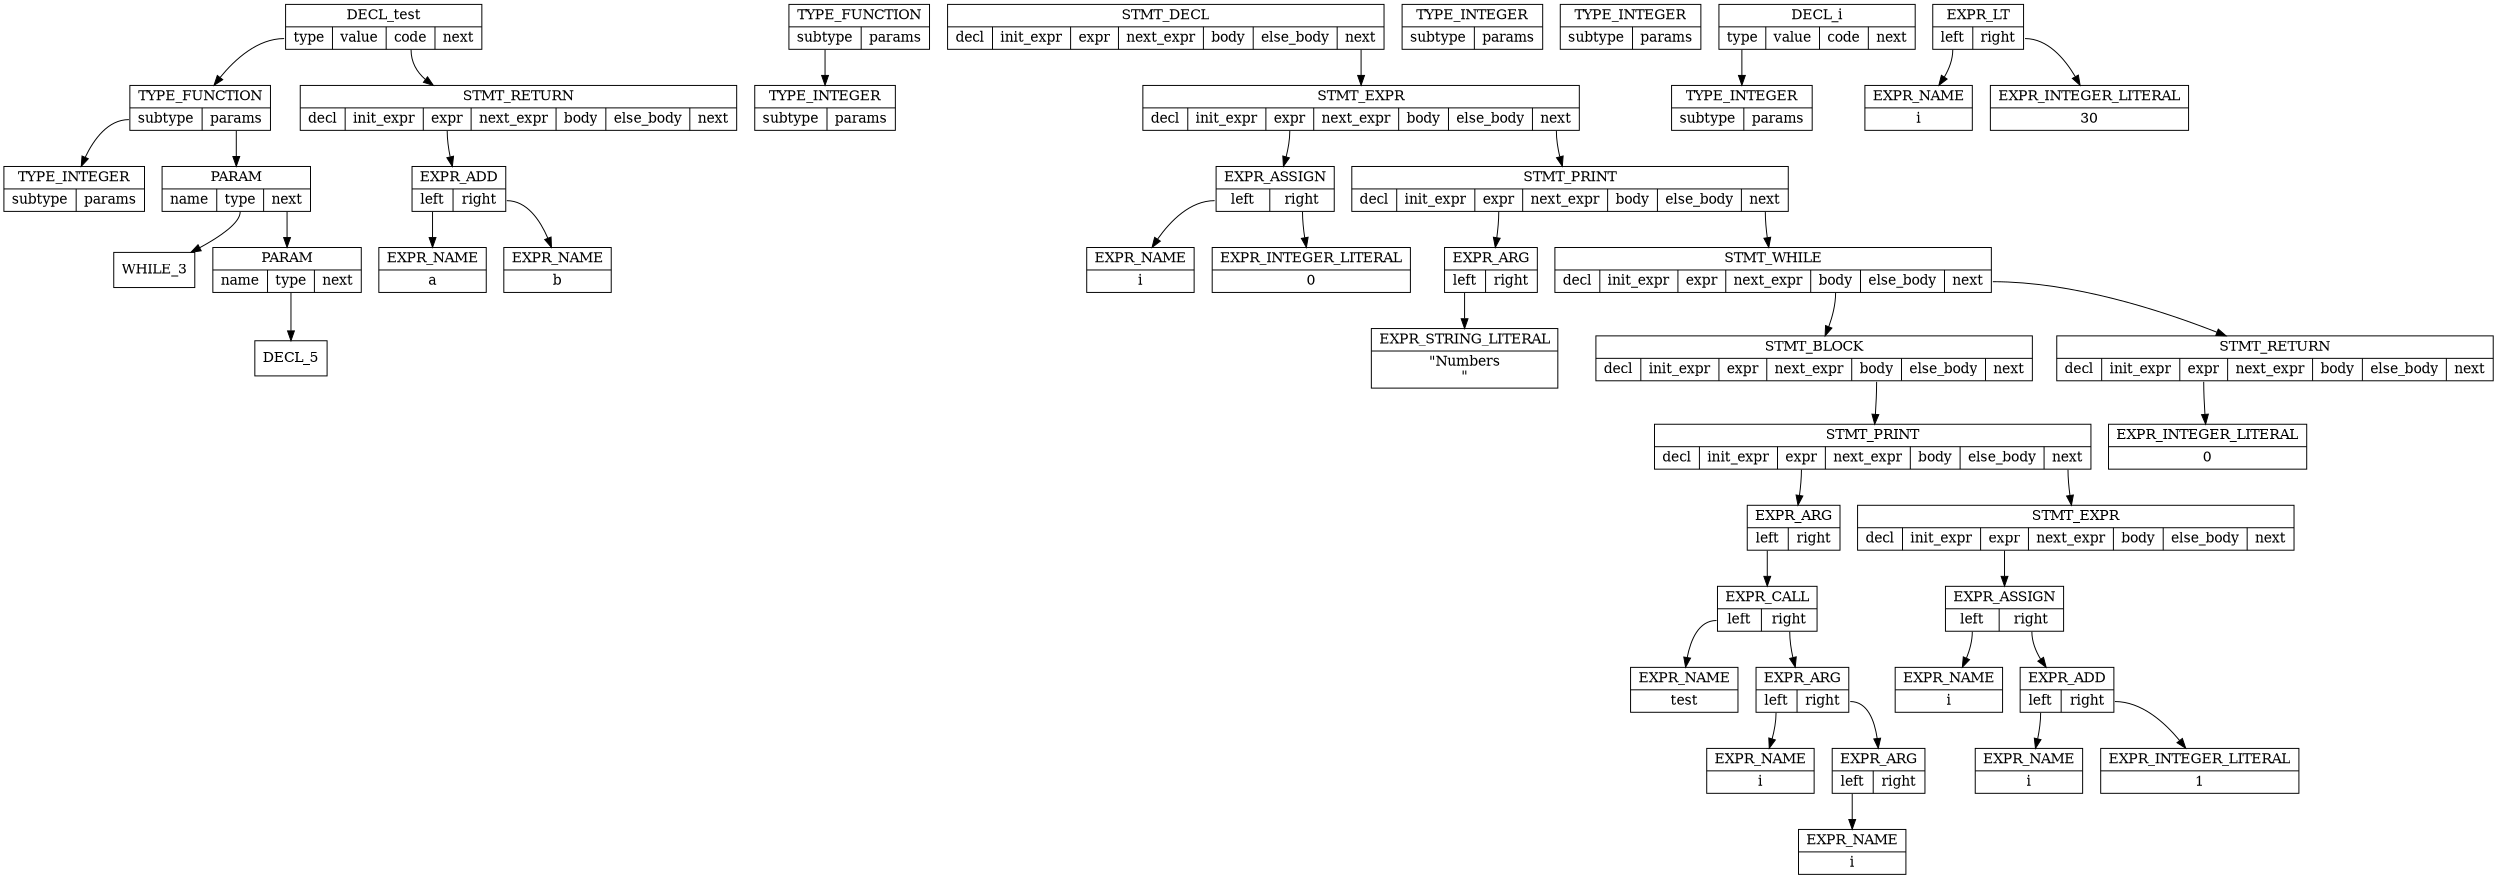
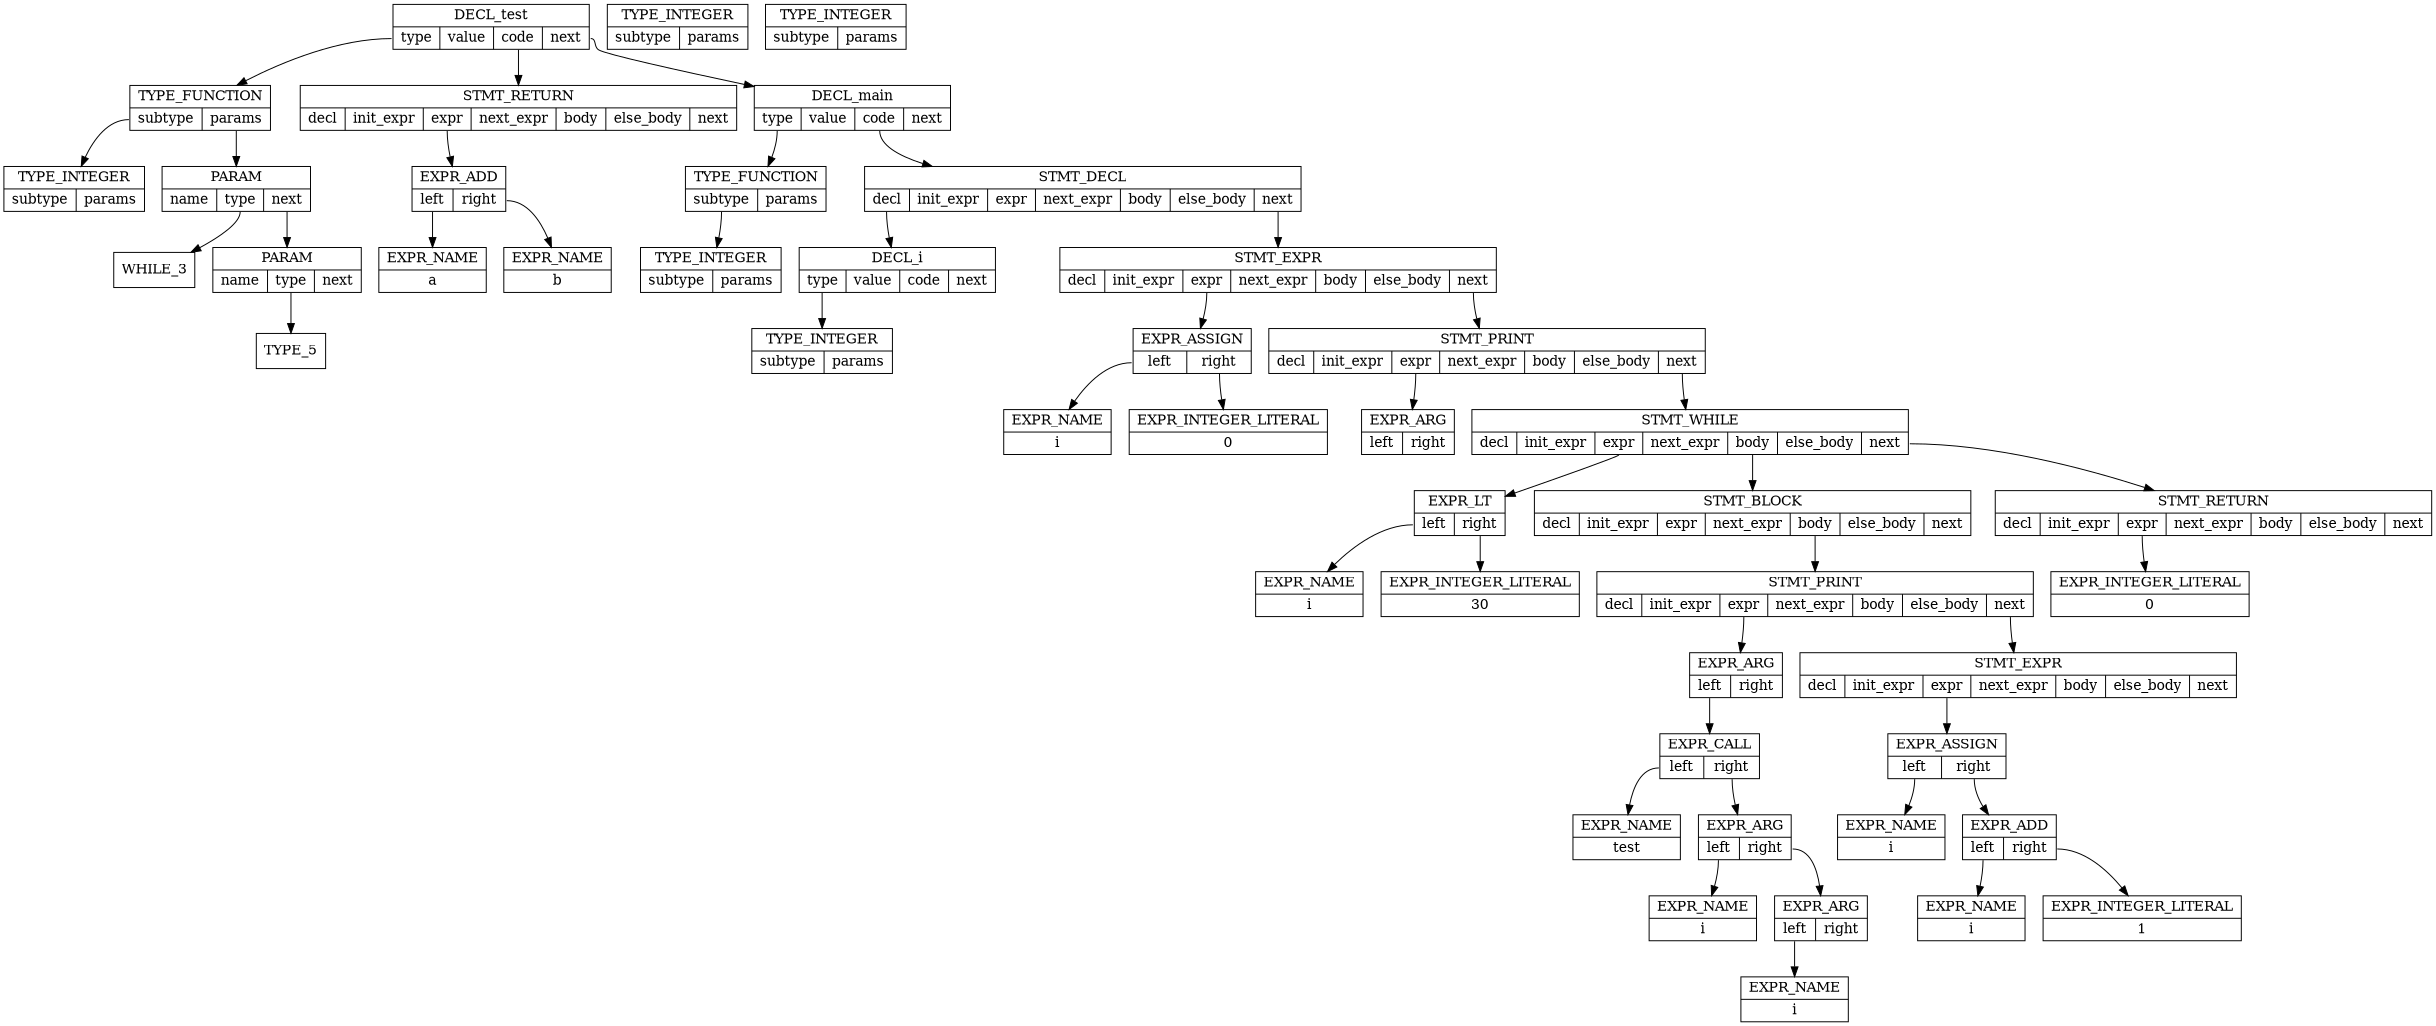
node "DECL_main": added
edge "STMT_DECL" -> "DECL_i": added
node "DECL_5": label "DECL_5" -> "TYPE_5"
node "EXPR_STRING_LITERAL": removed
edge "STMT_WHILE" -> "EXPR_LT": added
